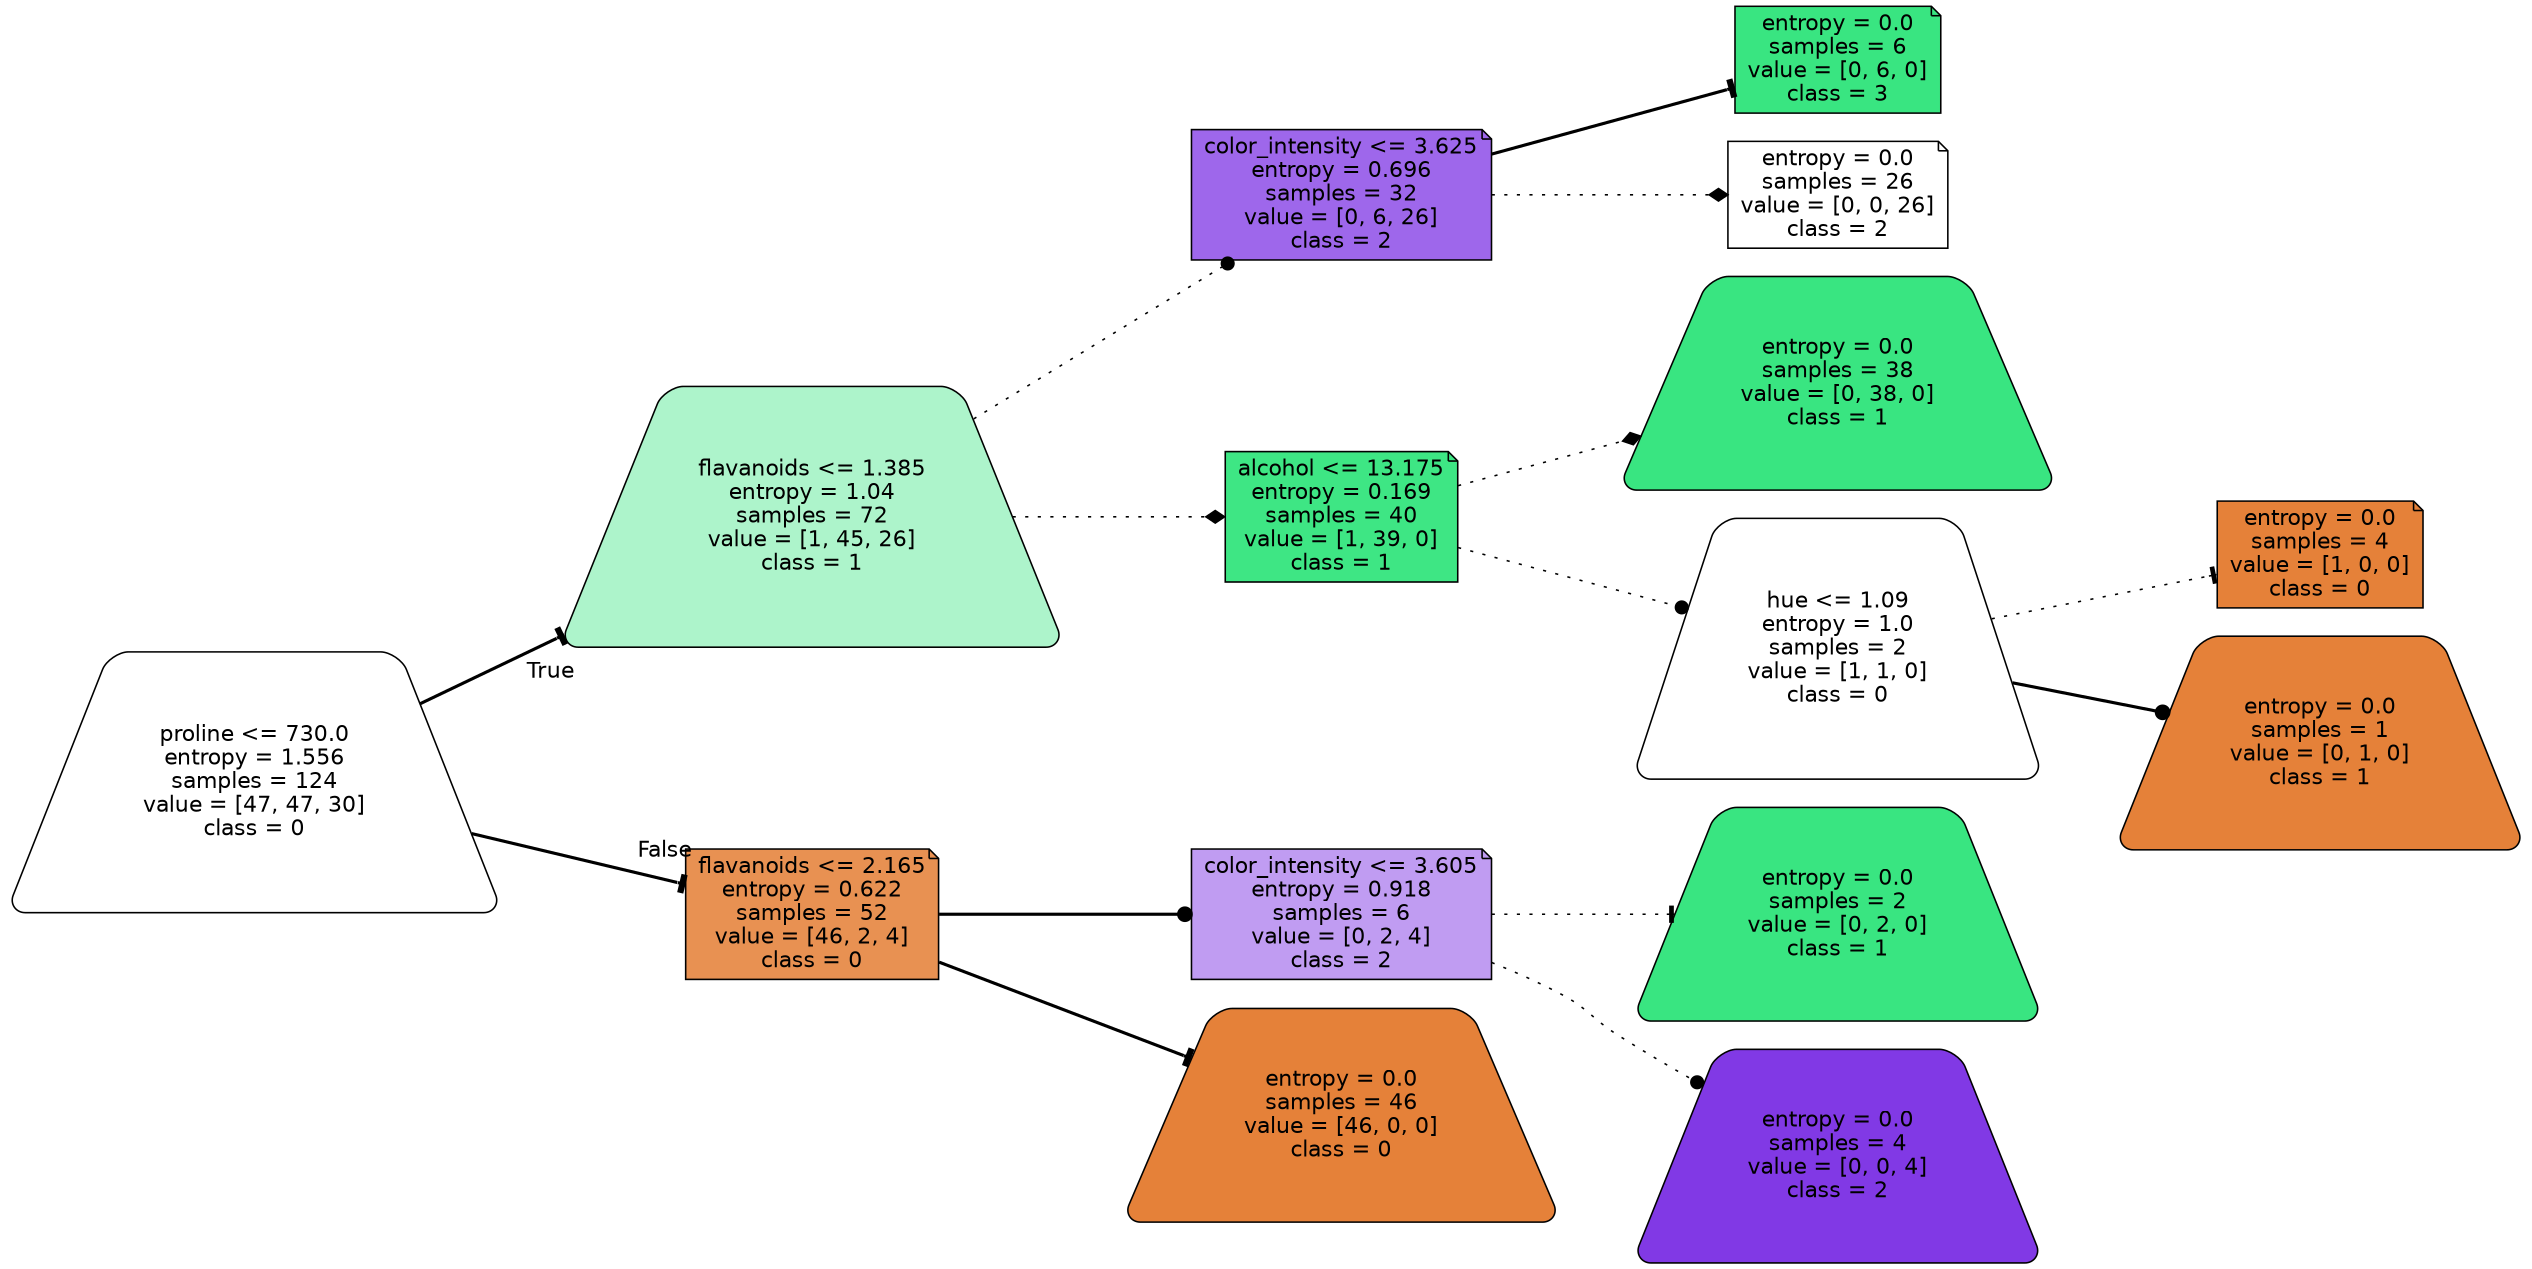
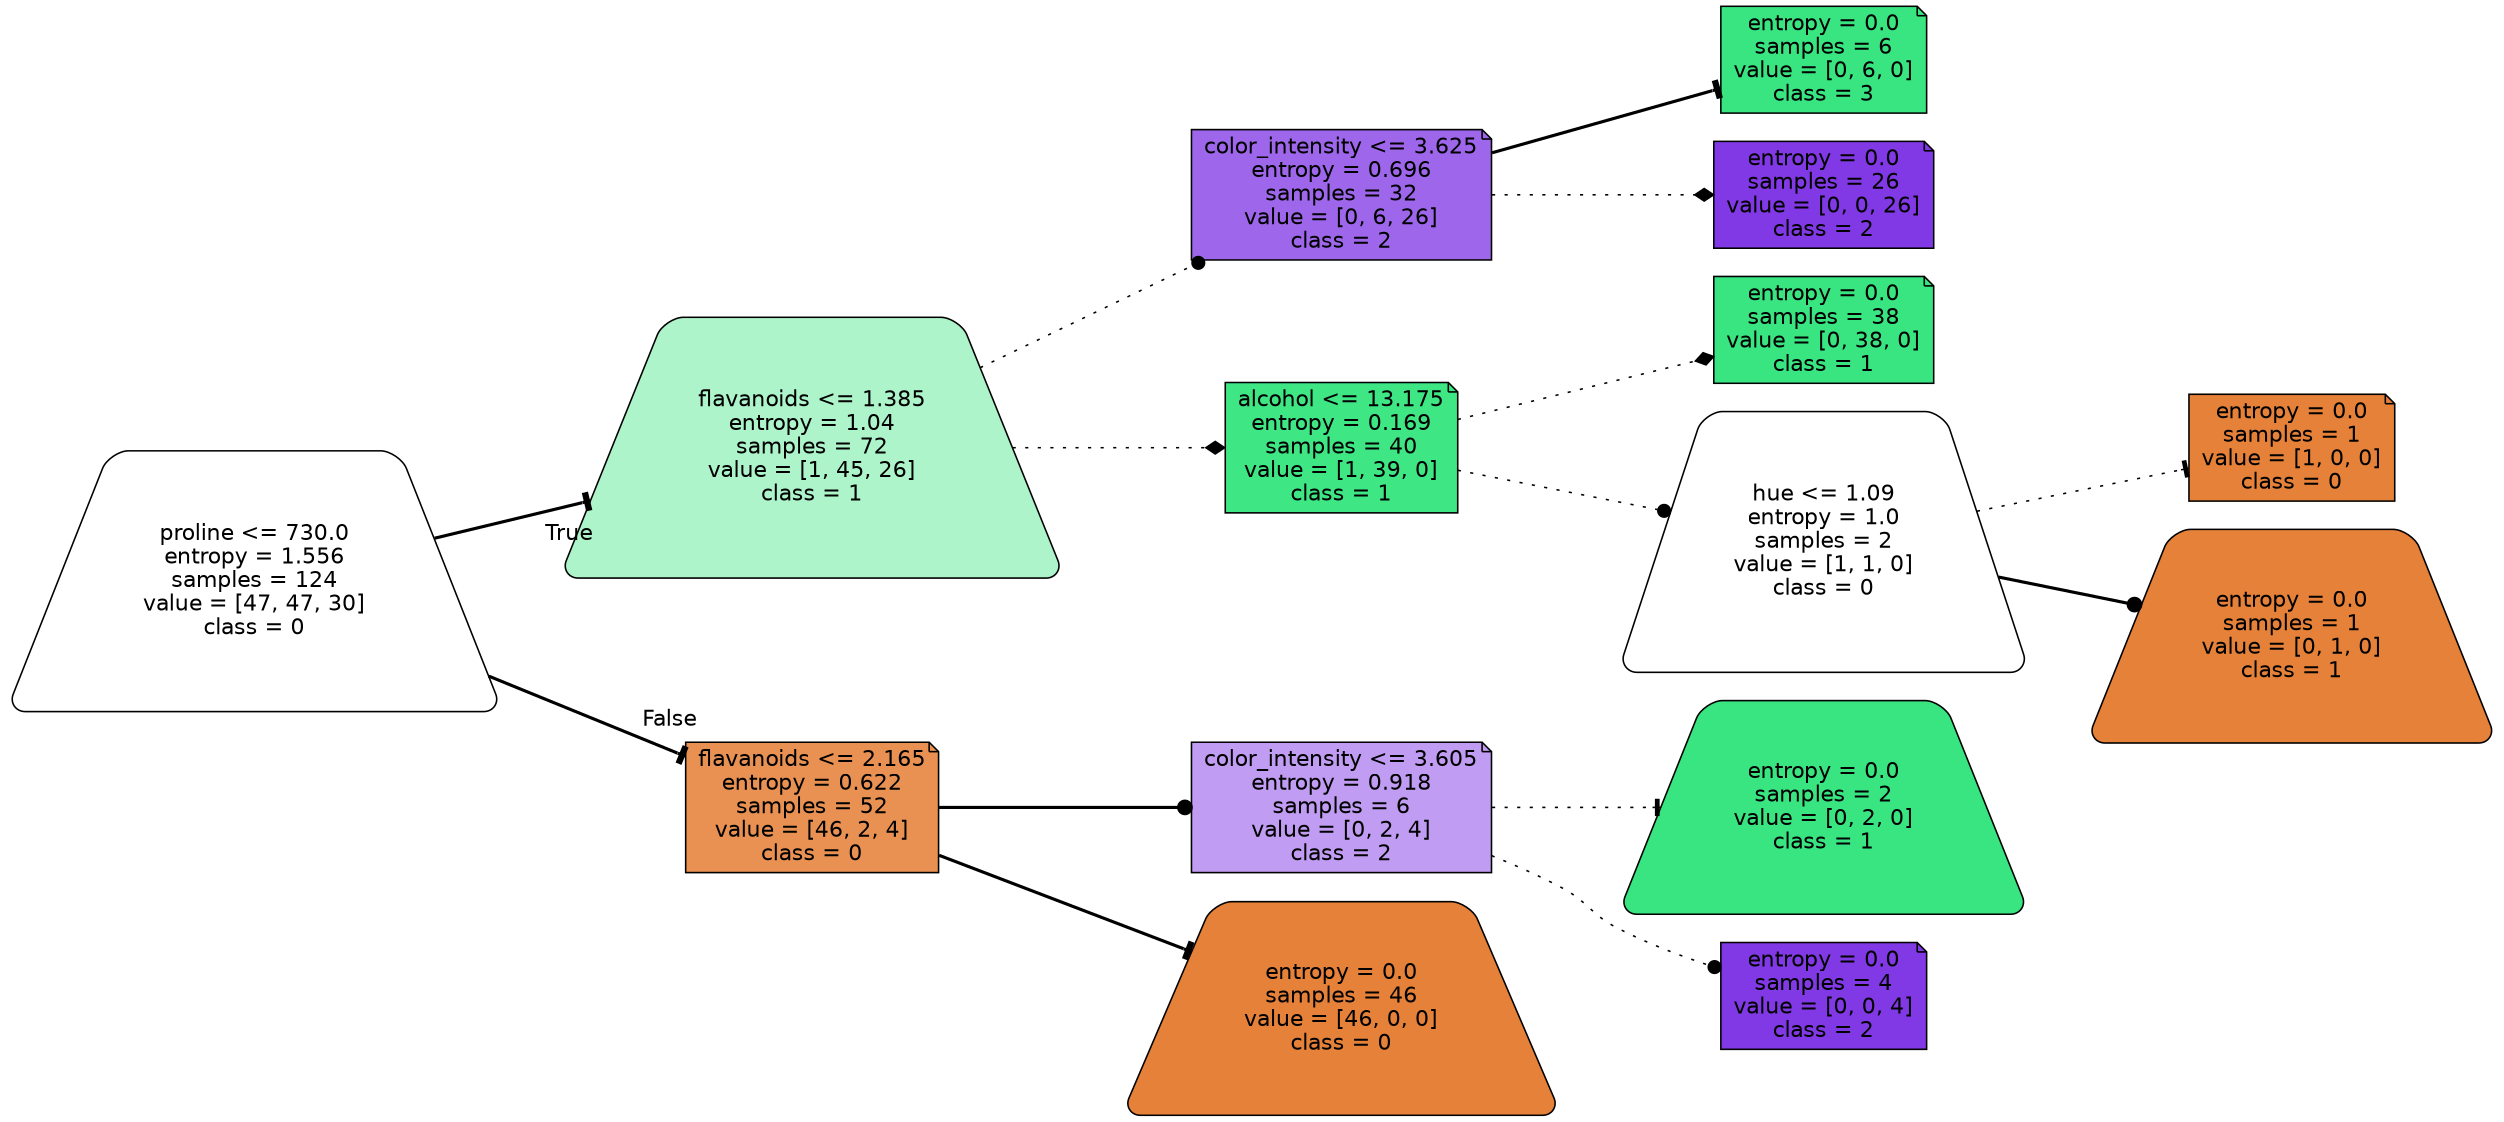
node "entropy = 0.0 samples = 26 value = [0, 0, 26] class = 2": fillcolor #ffffff -> #8139e5
node "entropy = 0.0 samples = 38 value = [0, 38, 0] class = 1": shape trapezium -> note
node "entropy = 0.0 samples = 4 value = [1, 0, 0] class = 0": label "entropy = 0.0 samples = 4 value = [1, 0, 0] class = 0" -> "entropy = 0.0 samples = 1 value = [1, 0, 0] class = 0"
node "entropy = 0.0 samples = 4 value = [0, 0, 4] class = 2": shape trapezium -> note
